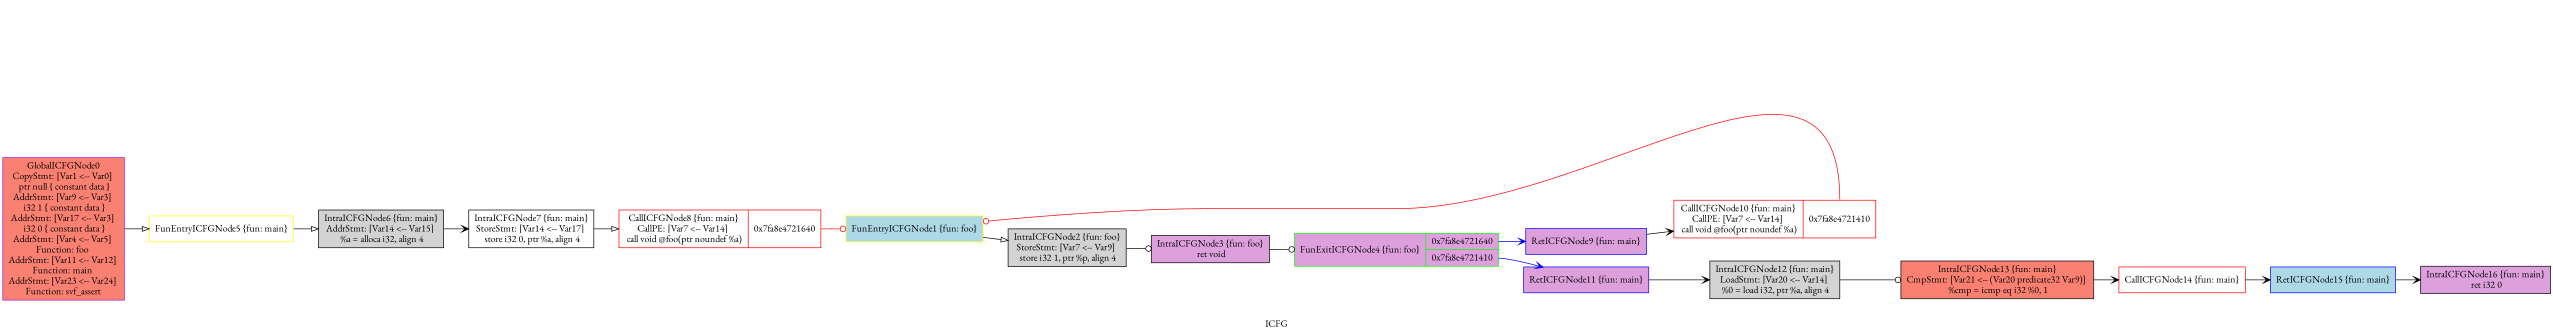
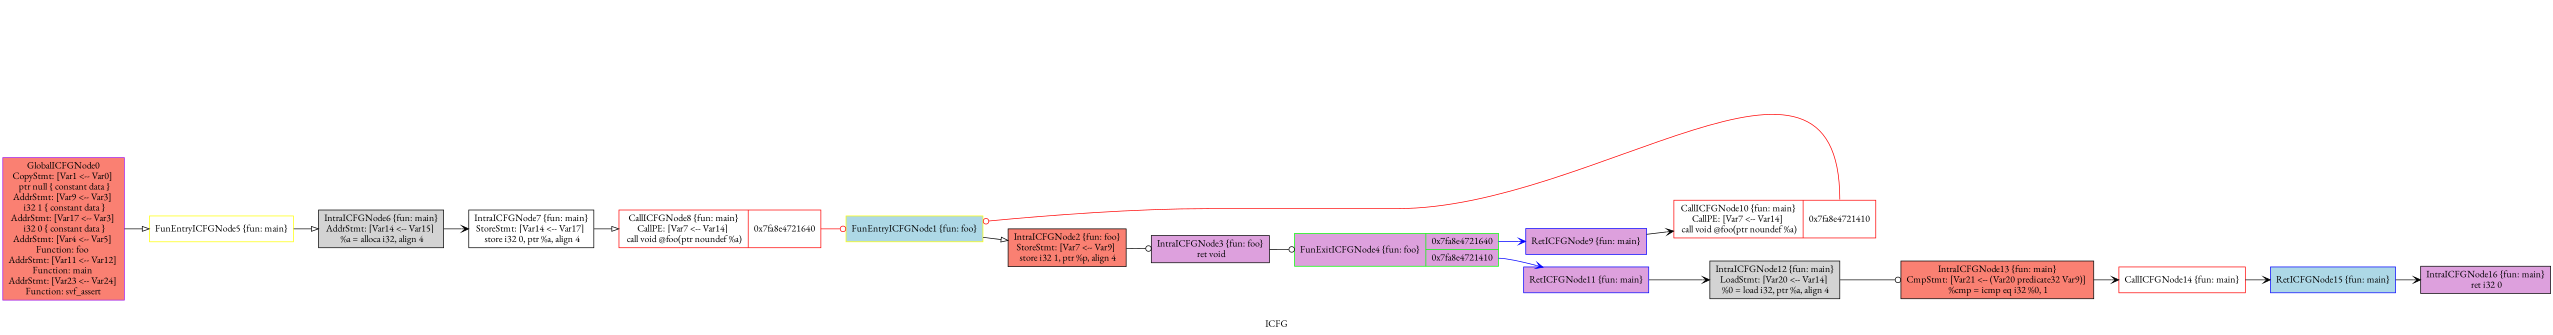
node "IntraICFGNode2 {fun: foo}": fillcolor lightgrey -> salmon
